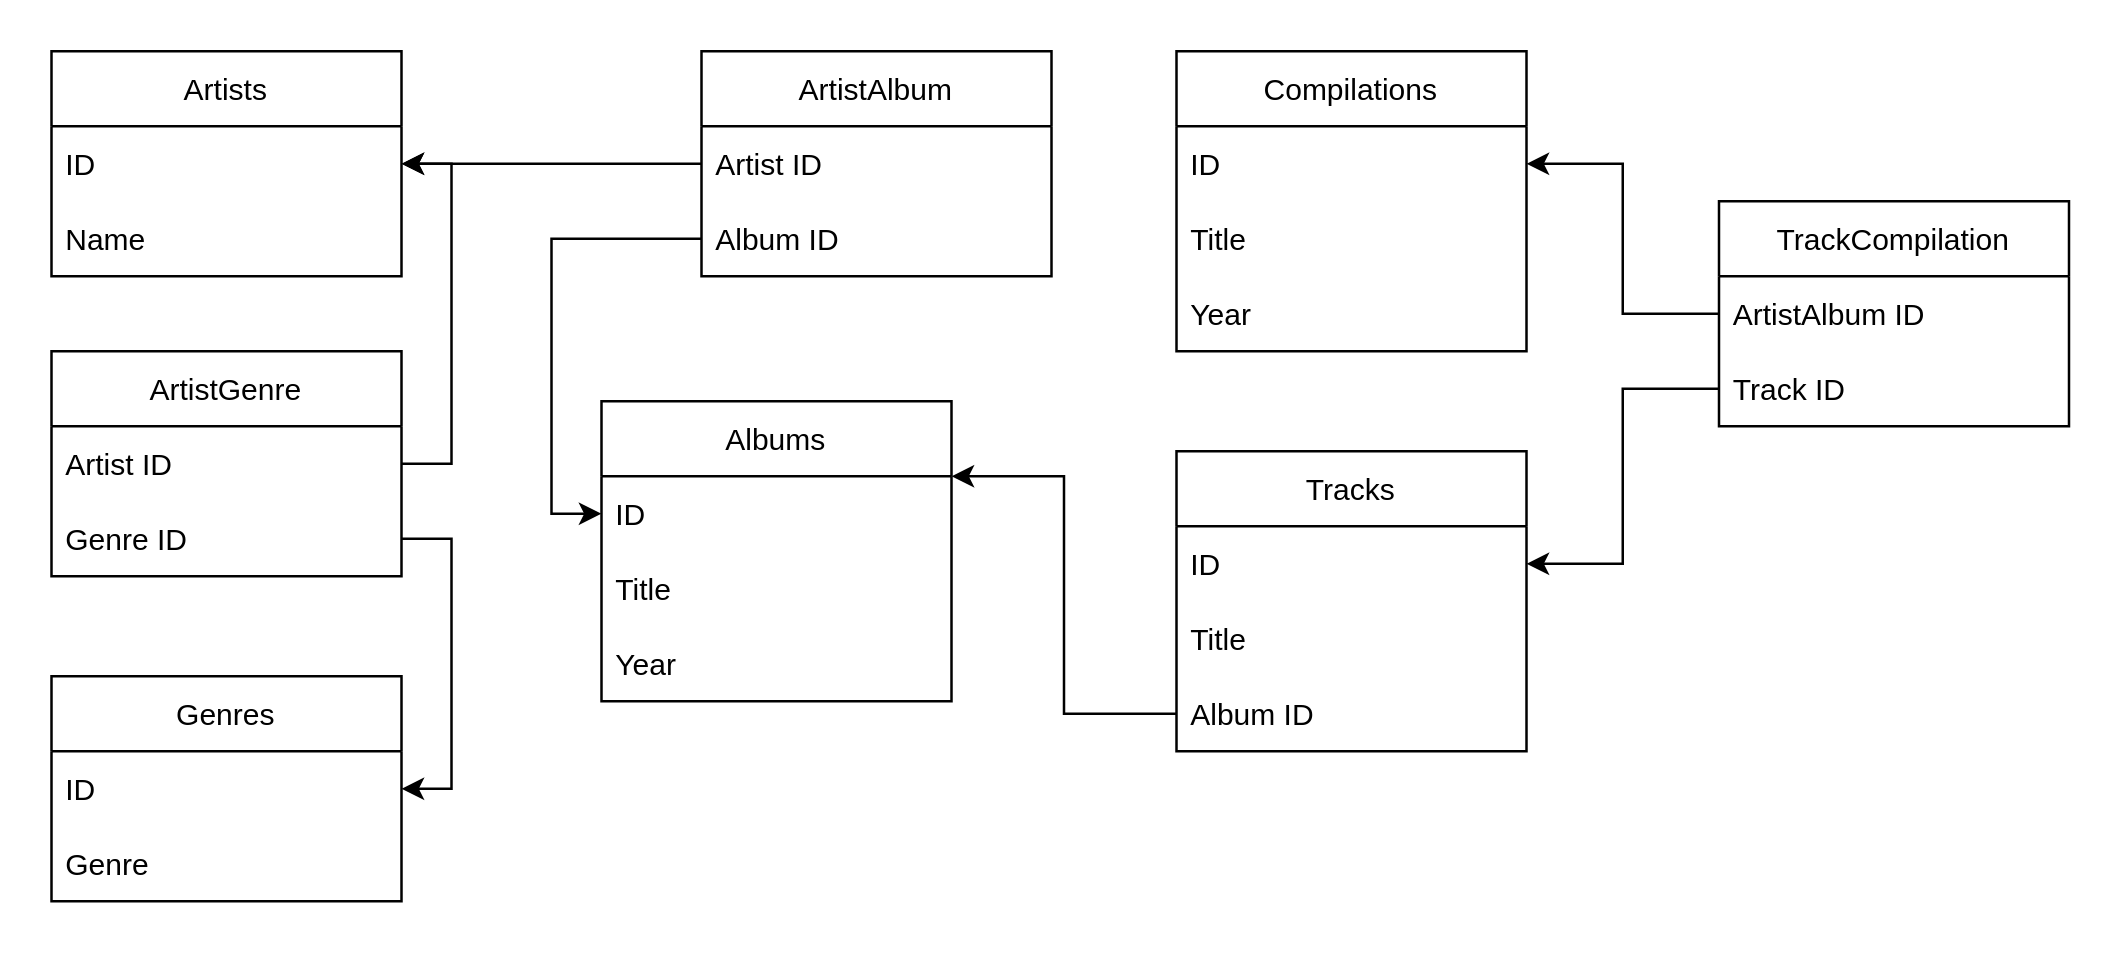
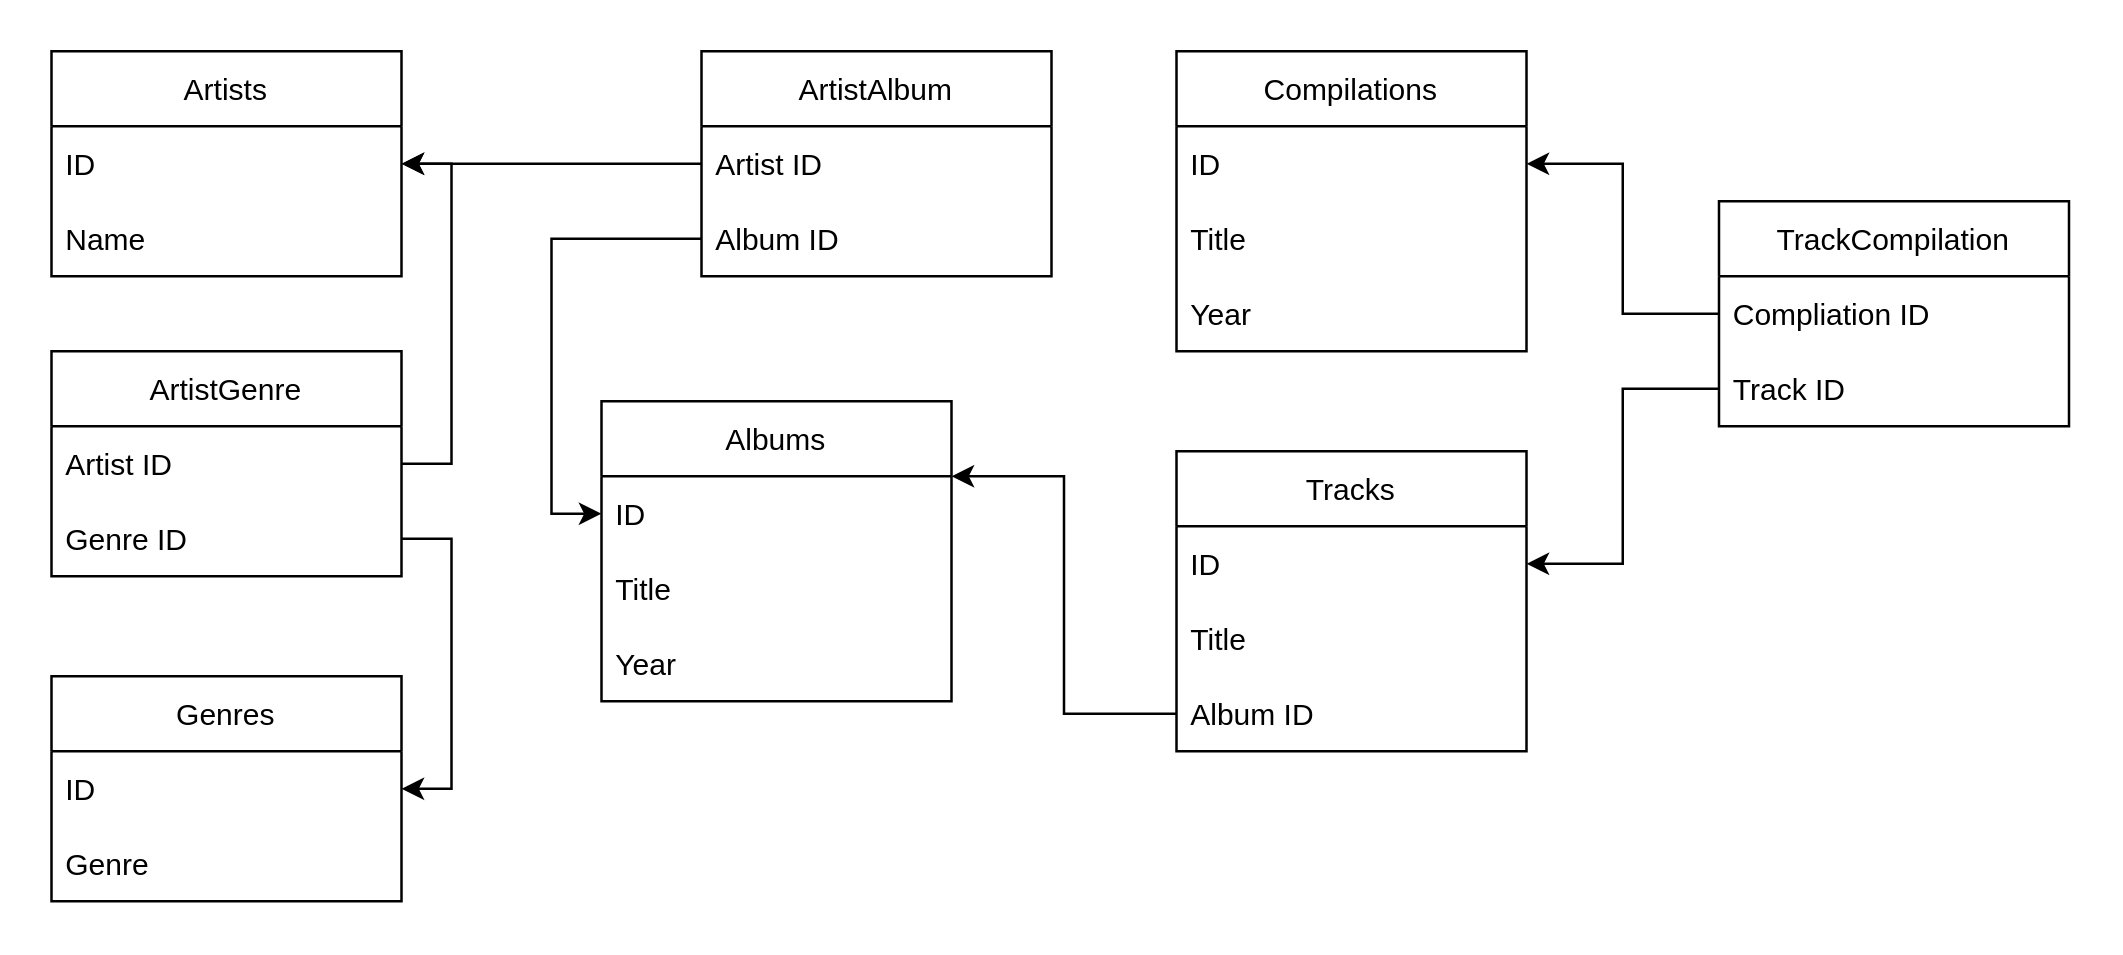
node "ArtistAlbum ID": label "ArtistAlbum ID" -> "Compliation ID"
